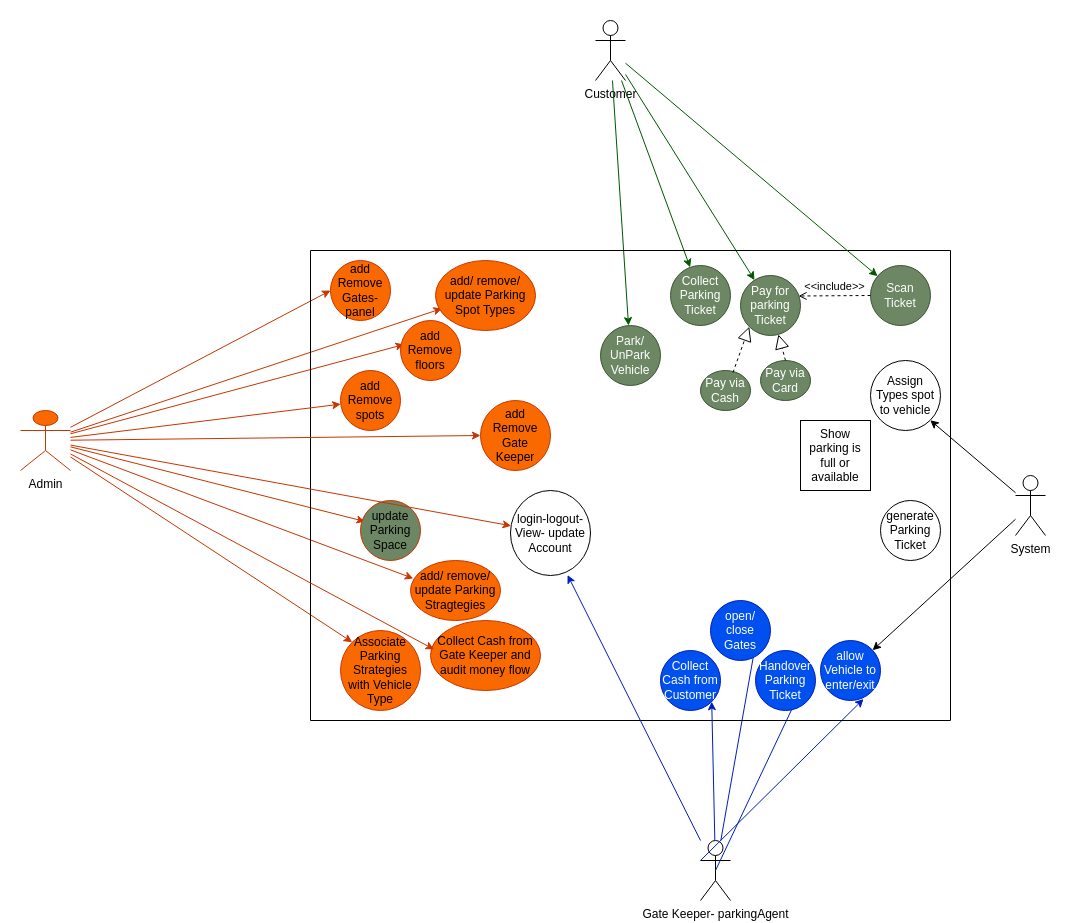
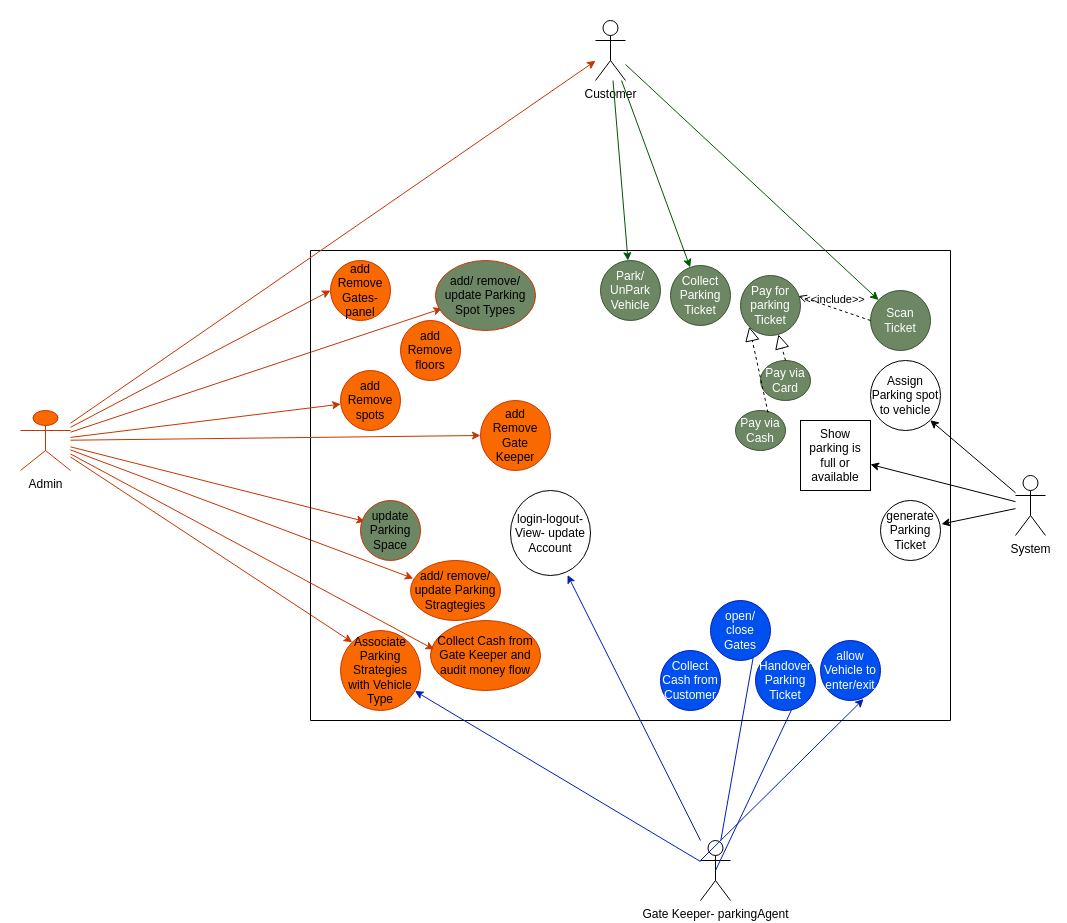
edge "Customer" -> "Pay for parking Ticket": removed
node "add/ remove/ update Parking Spot Types": fillcolor #fa6800 -> #6d8764
node "Scan Ticket": moved (901, 296) -> (901, 321)
node "Park/ UnPark Vehicle": moved (631, 356) -> (631, 291)
edge "Admin" -> "add Remove floors": removed
node "Pay via Cash": moved (726, 391) -> (761, 431)
node "Assign Types spot to vehicle": label "Assign Types spot to vehicle" -> "Assign Parking spot to vehicle"
edge "Admin" -> "login-logout-View- update Account": now "Admin" -> "Customer"
edge "System" -> "Show parking is full or available": added
edge "System" -> "allow Vehicle to enter/exit": now "System" -> "generate Parking Ticket"
edge "Gate Keeper- parkingAgent" -> "Collect Cash from Customer": now "Gate Keeper- parkingAgent" -> "Associate Parking Strategies with Vehicle Type"
